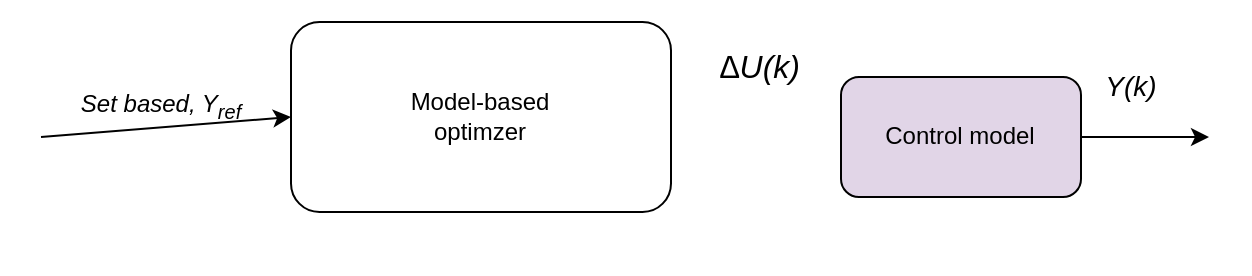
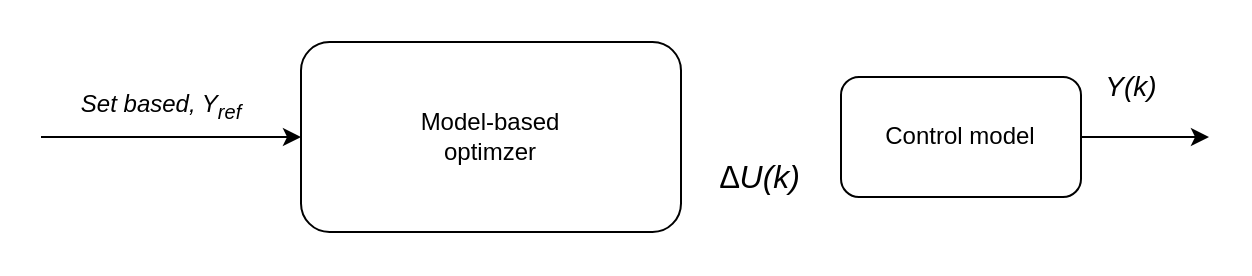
node "∆U(k)": moved (761, 67) -> (761, 177)
node "Model-based optimzer": moved (481, 117) -> (491, 137)
node "Control model": fillcolor #e1d5e7 -> #ffffff
